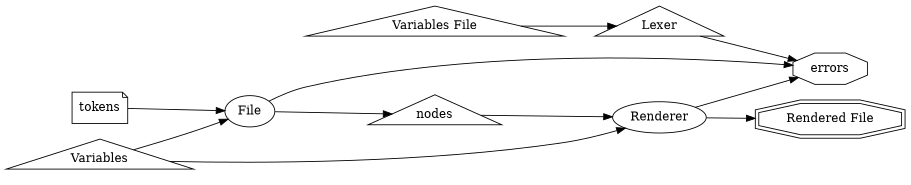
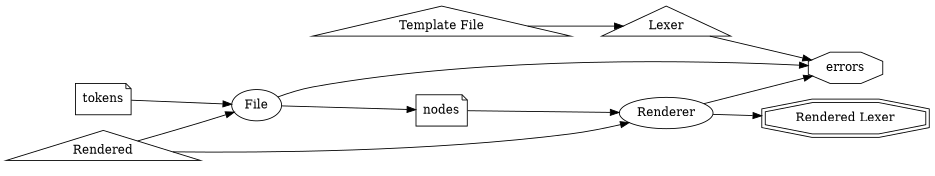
node "Variables File": label "Variables File" -> "Template File"
node "nodes": shape triangle -> note
node "Rendered File": label "Rendered File" -> "Rendered Lexer"
node "Variables": label "Variables" -> "Rendered"
